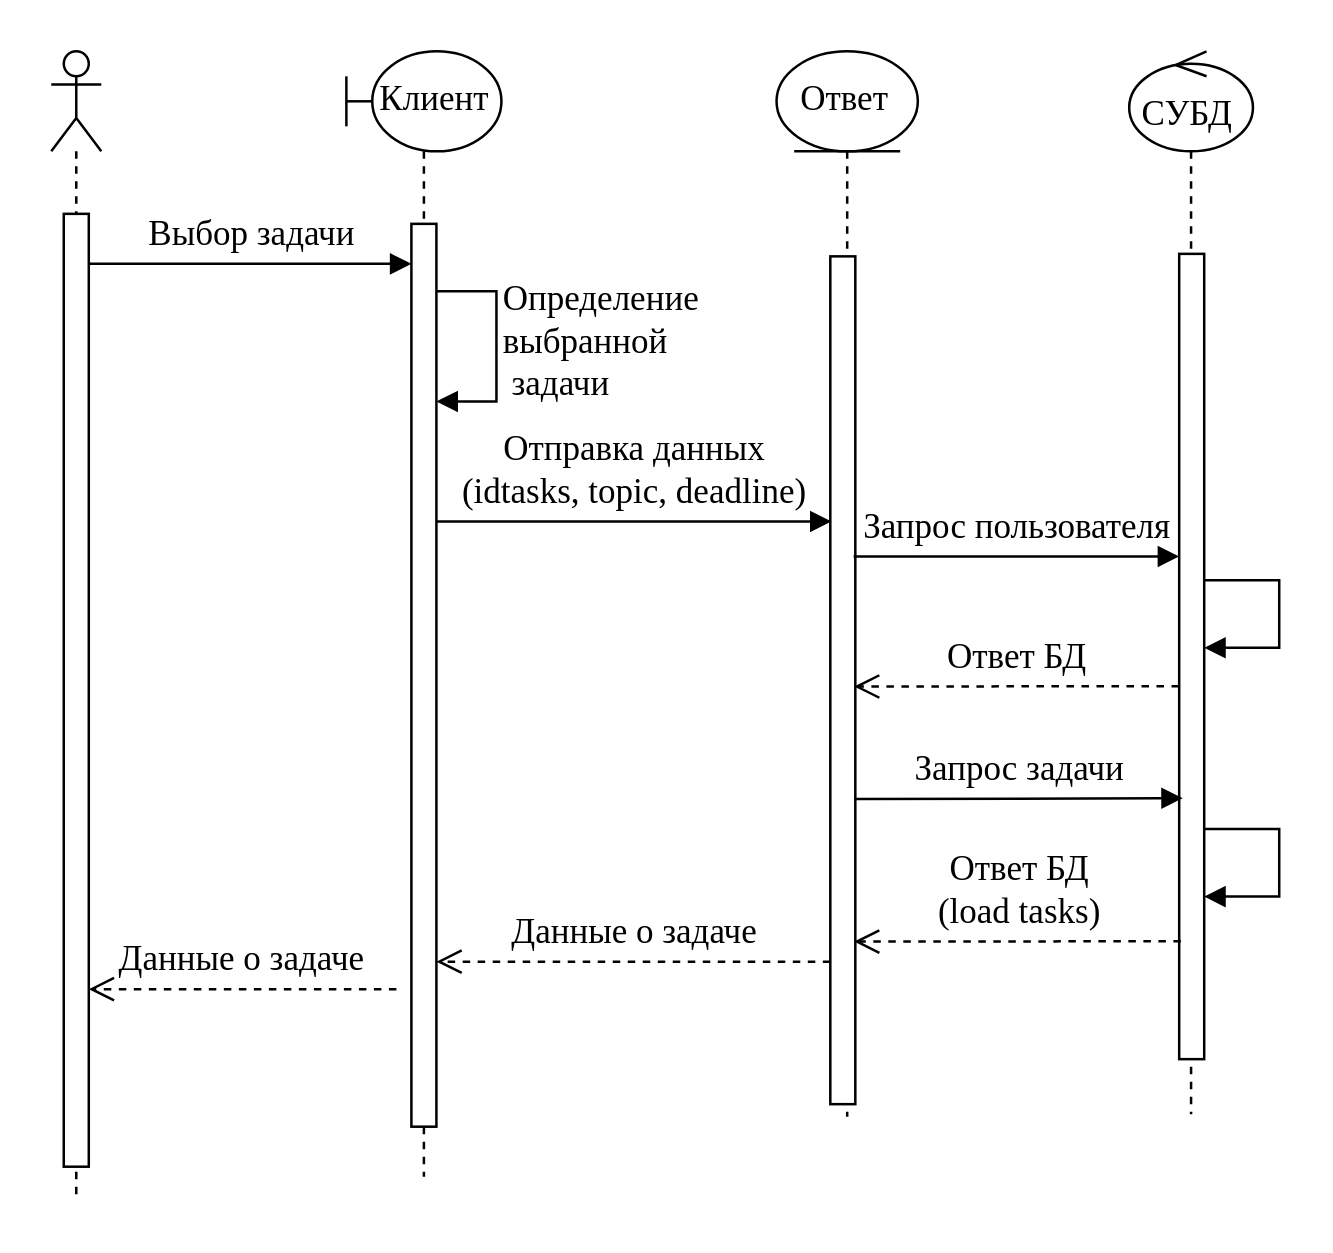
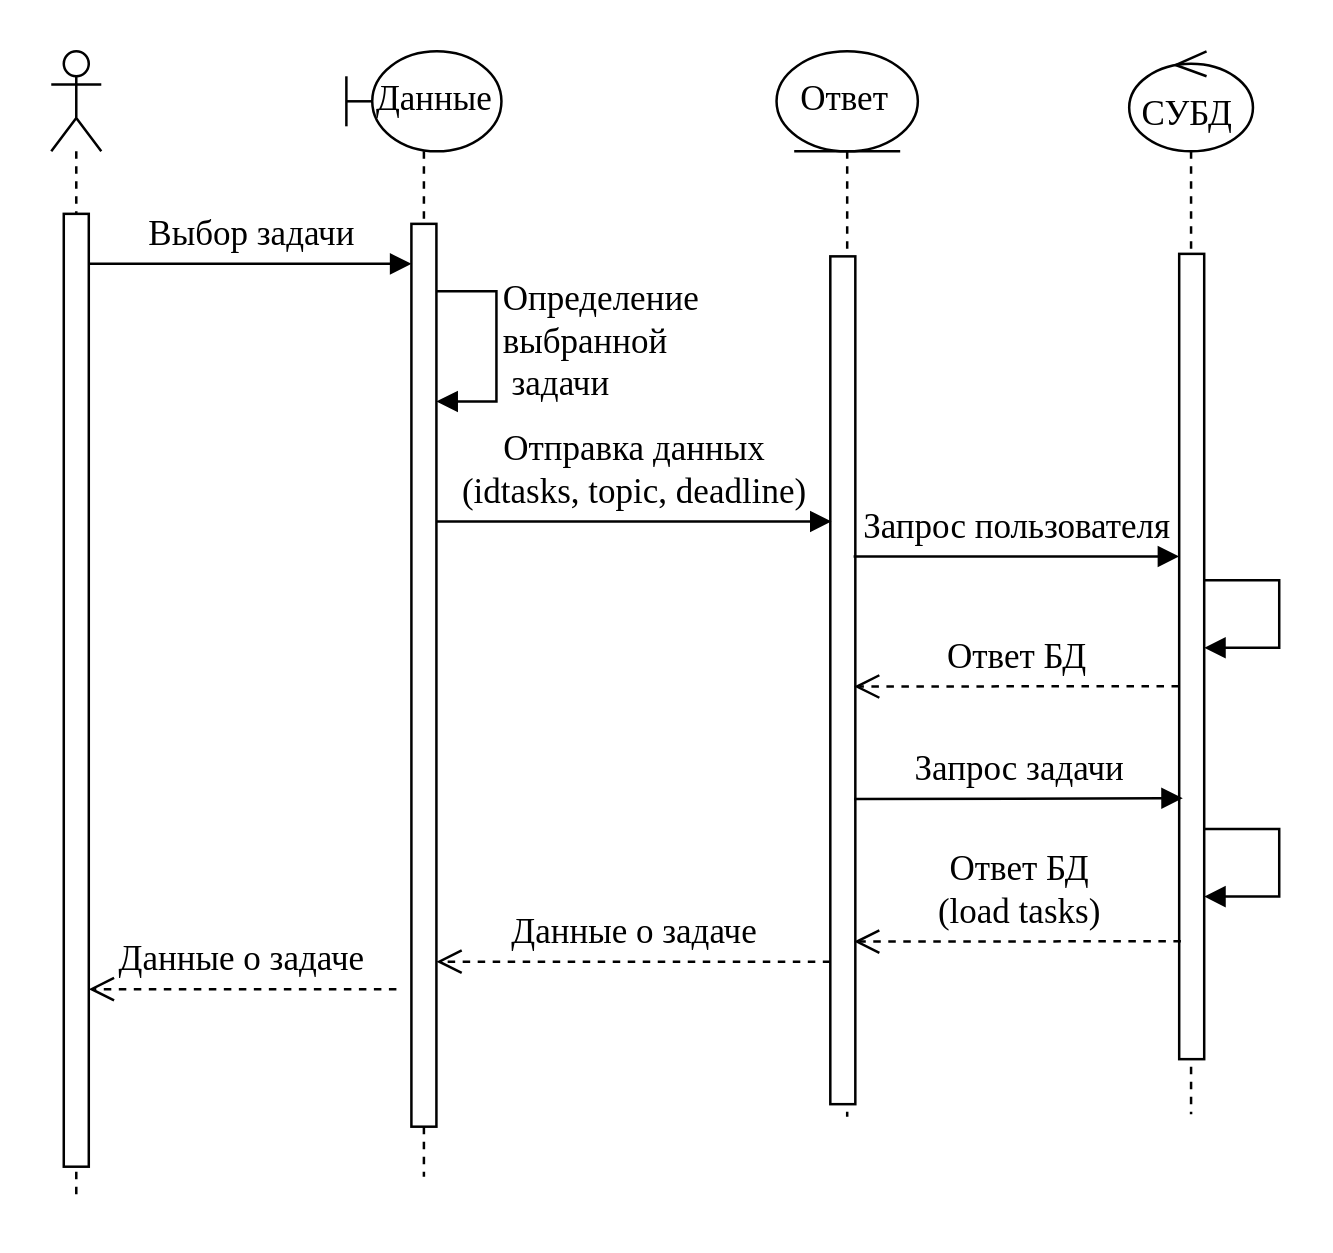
node "Клиент": label "Клиент" -> "Данные"
